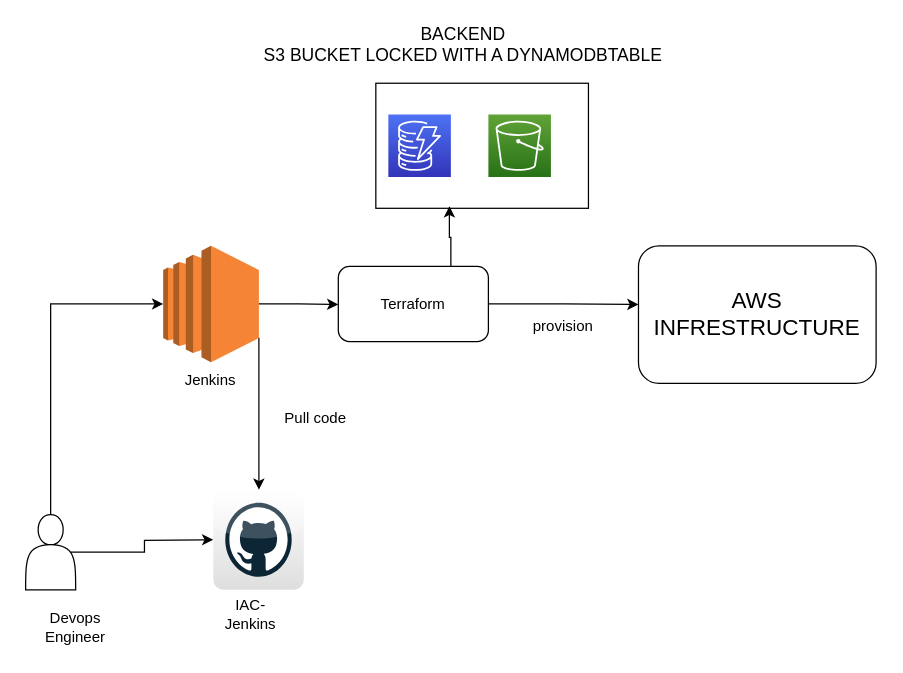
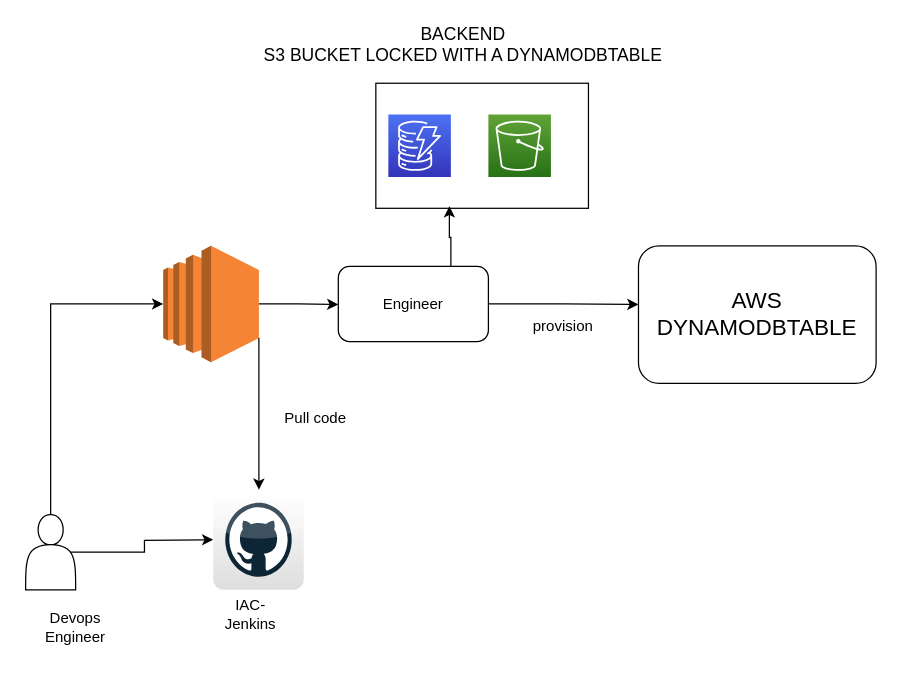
node "Terraform": label "Terraform" -> "Engineer"
node "AWS INFRESTRUCTURE": label "AWS INFRESTRUCTURE" -> "AWS DYNAMODBTABLE"
node "Jenkins": removed
